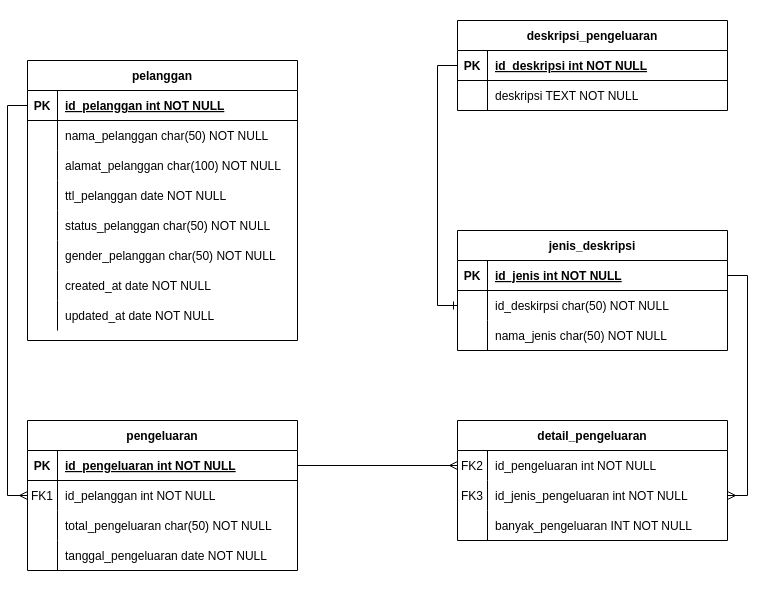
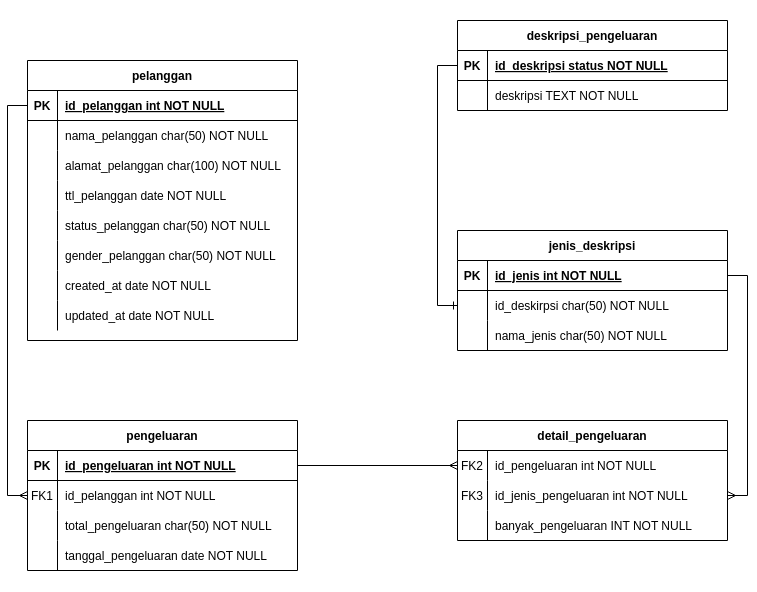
node "id_deskripsi int NOT NULL": label "id_deskripsi int NOT NULL" -> "id_deskripsi status NOT NULL"
